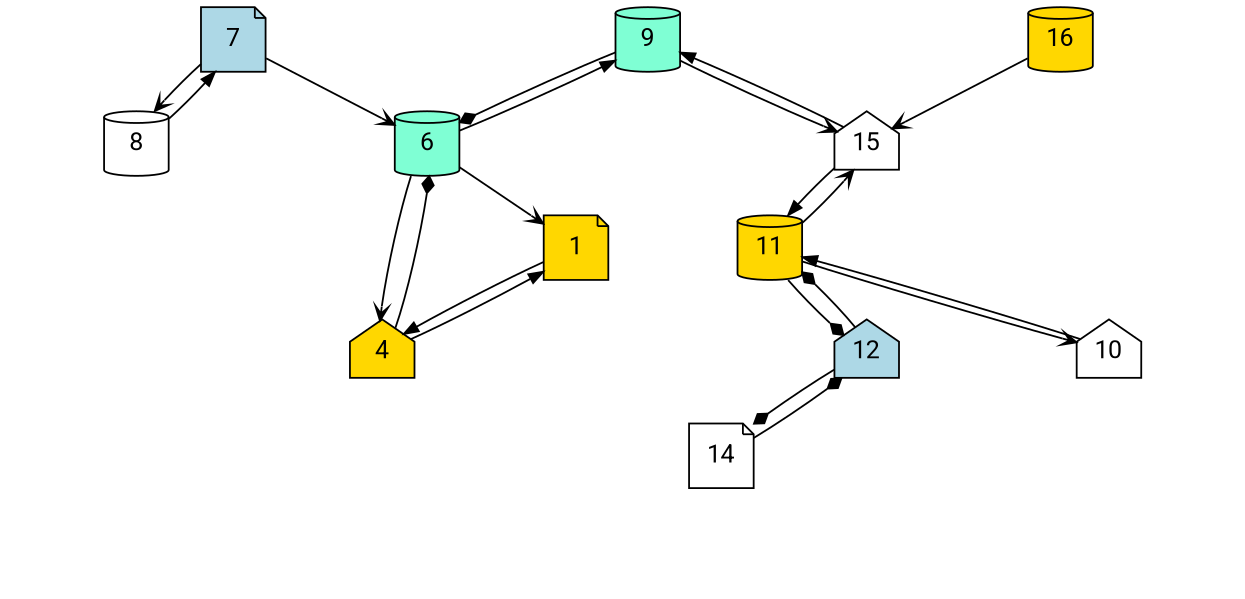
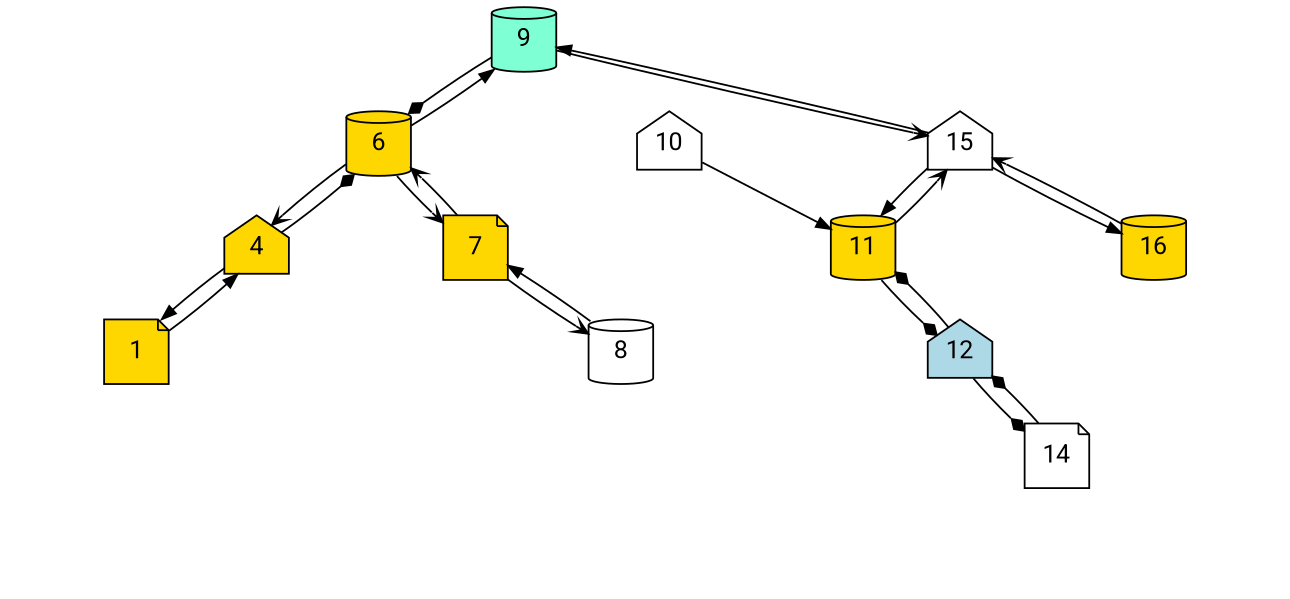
node "7": fillcolor lightblue -> gold
node "6": fillcolor aquamarine -> gold
edge "6" -> "1": now "6" -> "7"
edge "15" -> "16": added
edge "11" -> "10": removed
